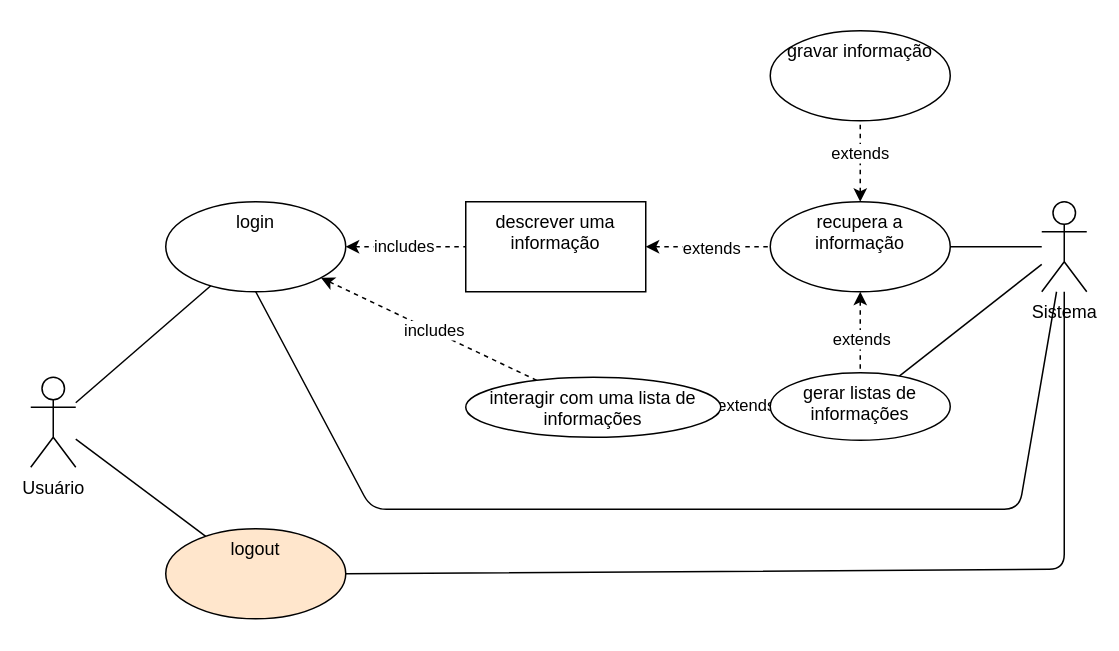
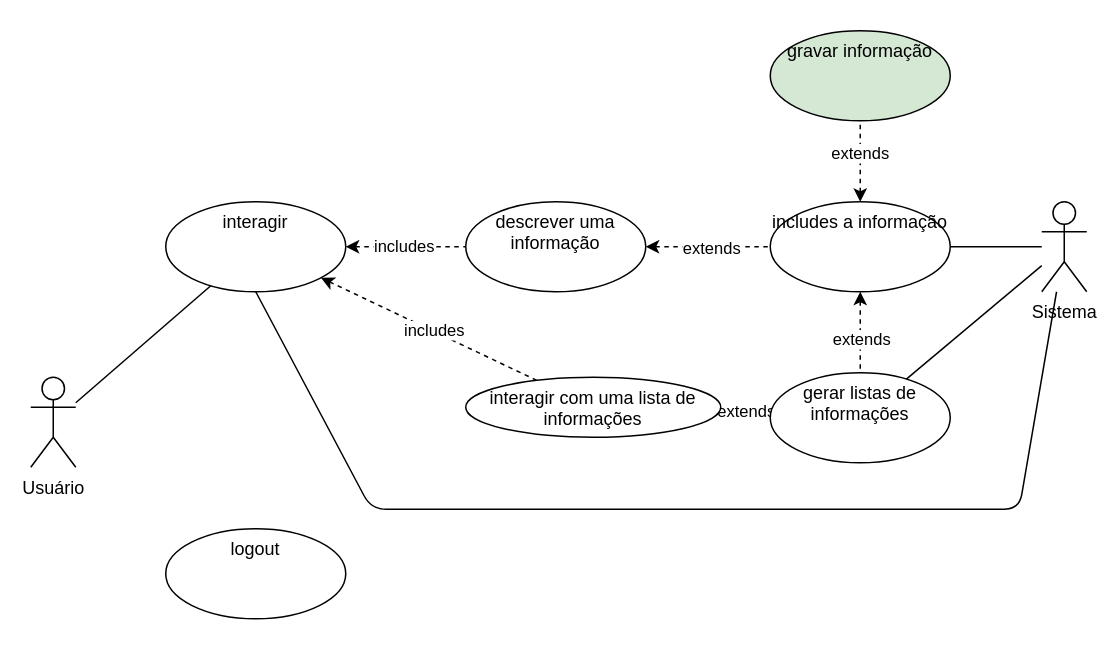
node "gravar informação": fillcolor #ffffff -> #d5e8d4
node "login": label "login" -> "interagir"
node "recupera a informação": label "recupera a informação" -> "includes a informação"
node "descrever uma informação": shape rectangle -> ellipse
node "gerar listas de informações": size 180x68 -> 180x90
edge "Usuário" -- "logout": removed
edge "Sistema" -- "logout": removed
node "logout": fillcolor #ffe6cc -> #ffffff
